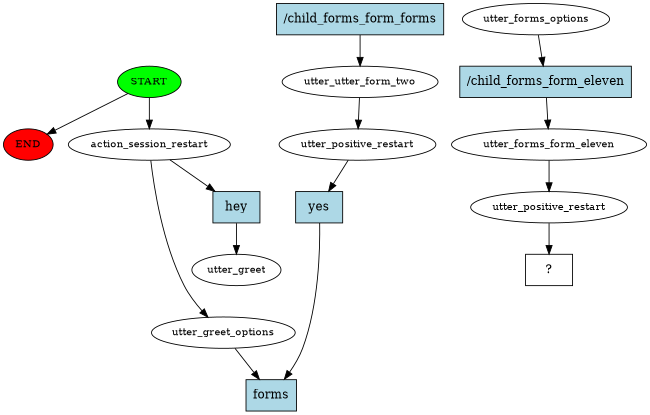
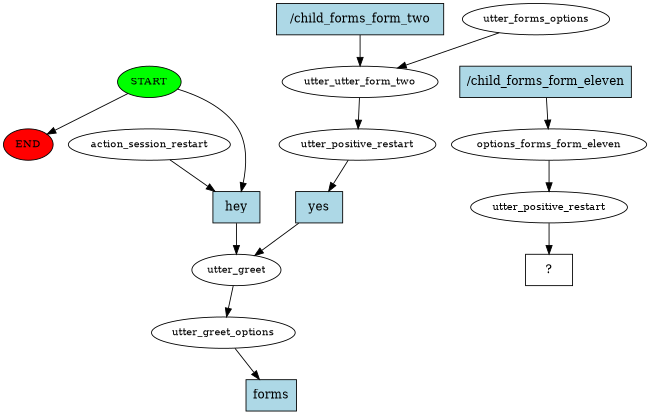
node "/child_forms_form_forms": label "/child_forms_form_forms" -> "/child_forms_form_two"
edge "utter_forms_options" -> "/child_forms_form_eleven": now "utter_forms_options" -> "utter_utter_form_two"
edge "START" -> "action_session_restart": now "START" -> "hey"
node "utter_forms_form_eleven": label "utter_forms_form_eleven" -> "options_forms_form_eleven"
edge "action_session_restart" -> "utter_greet_options": now "utter_greet" -> "utter_greet_options"
edge "yes" -> "forms": now "yes" -> "utter_greet"
